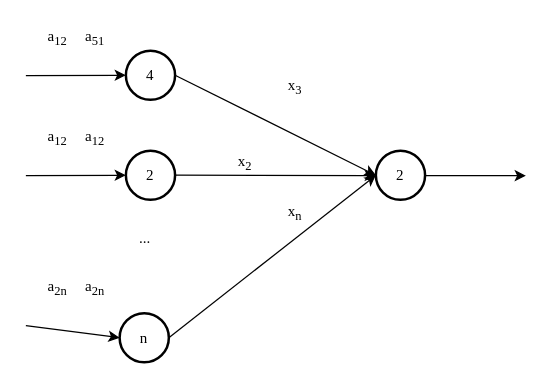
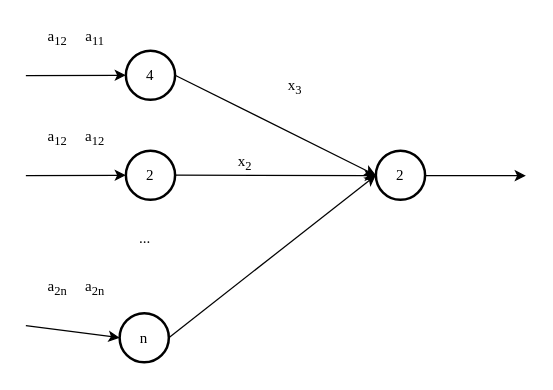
node "a51": label "a51" -> "a11"
node "xn": removed
